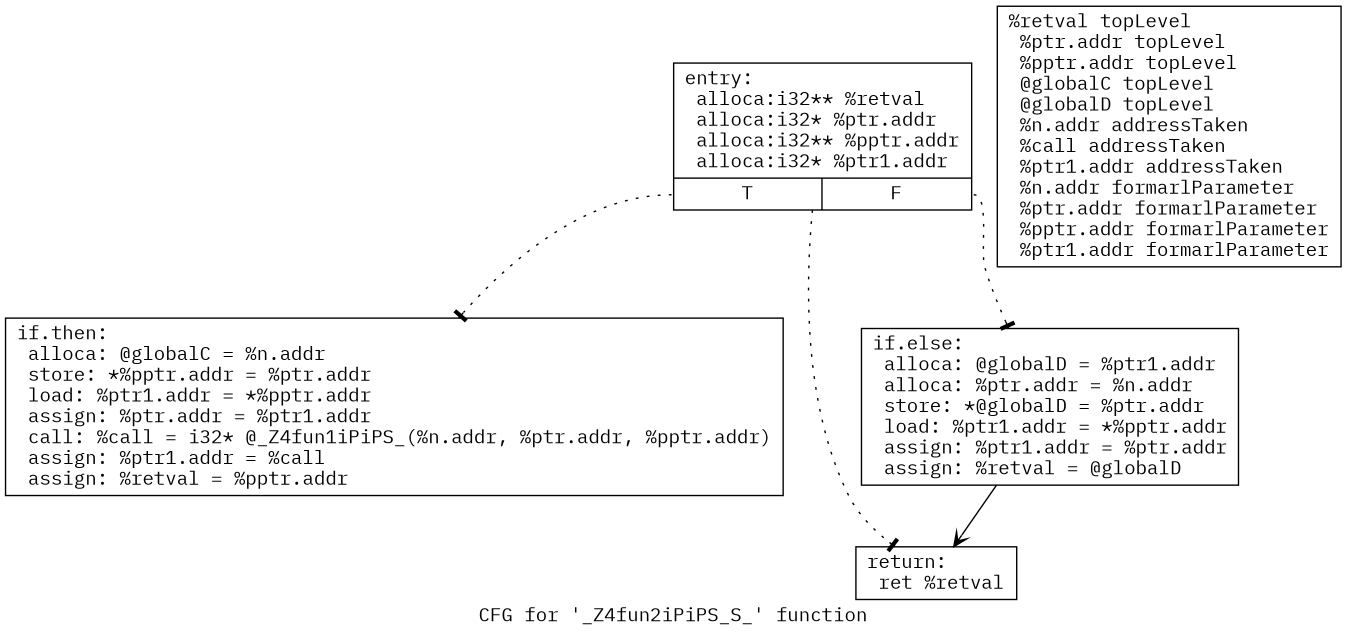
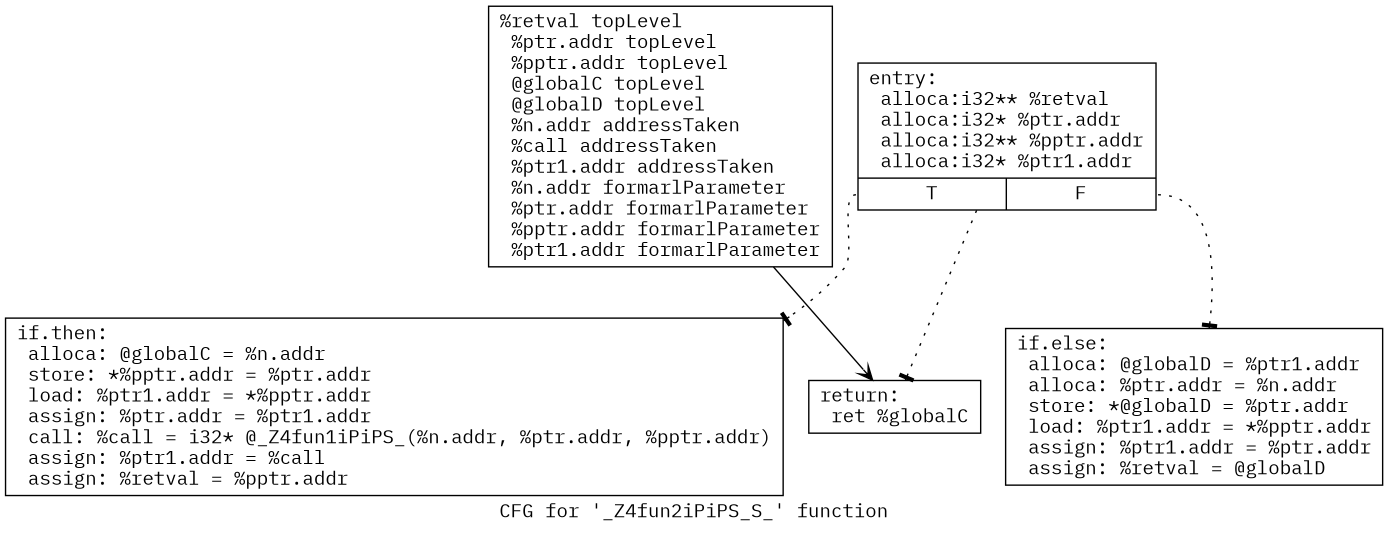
edge "if.else:" -> "return:": now "%retval topLevel" -> "return:"
node "return:": text "ret %retval" -> "ret %globalC"
